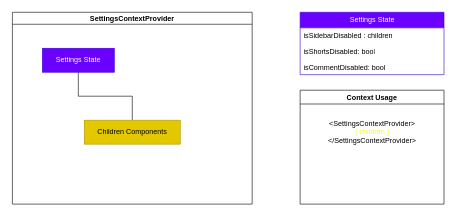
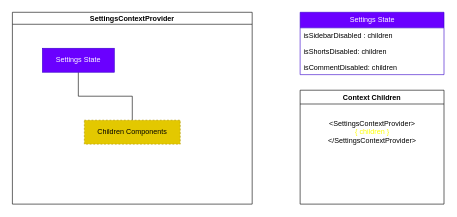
node "isShortsDisabled: bool": label "isShortsDisabled: bool" -> "isShortsDisabled: children"
node "isCommentDisabled: bool": label "isCommentDisabled: bool" -> "isCommentDisabled: children"
node "Context Usage": label "Context Usage" -> "Context Children"
node "Children Components": style solid -> dashed
